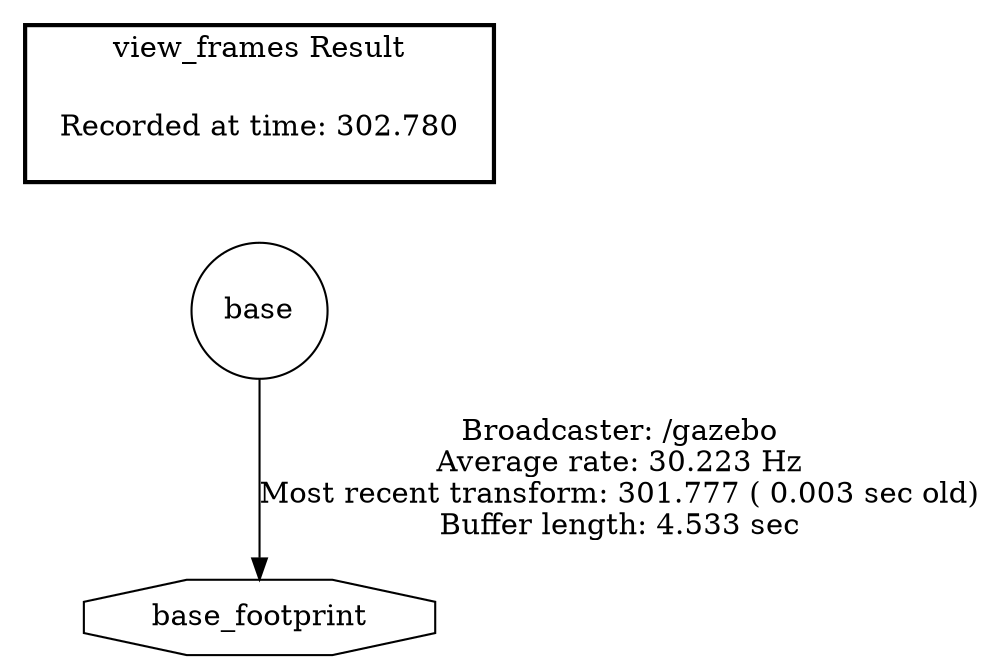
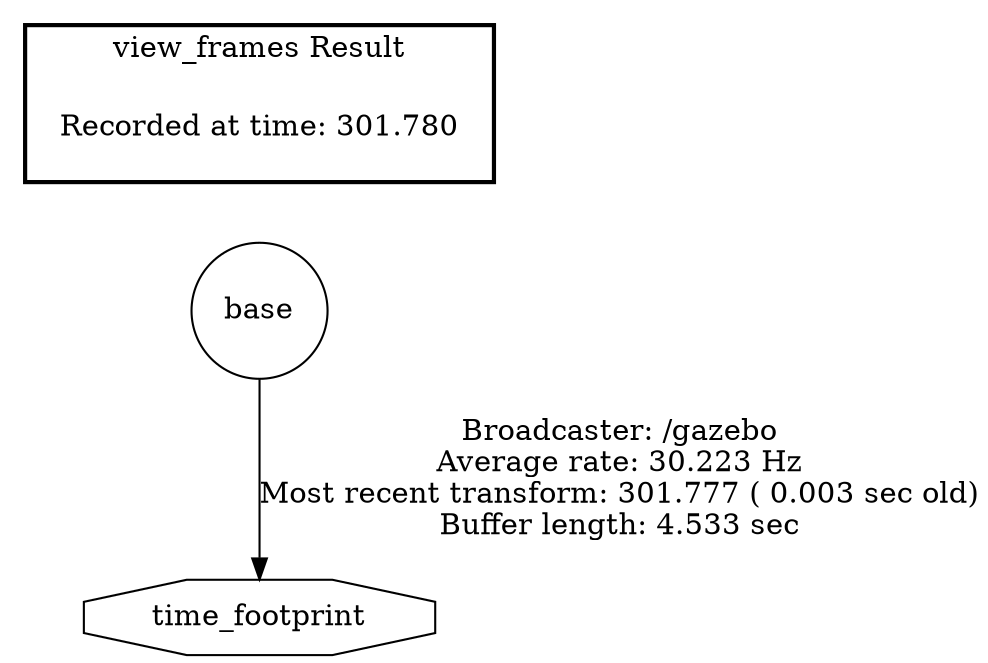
node "Recorded at time: 302.780": label "Recorded at time: 302.780" -> "Recorded at time: 301.780"
node "base_footprint": label "base_footprint" -> "time_footprint"
